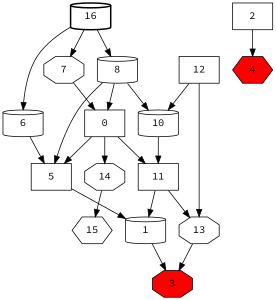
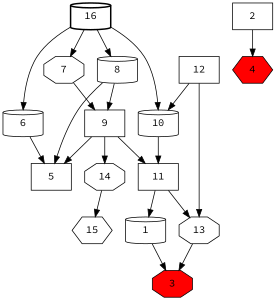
edge "8" -> "10": now "16" -> "10"
node "0": label "0" -> "9"
edge "5" -> "1": removed
